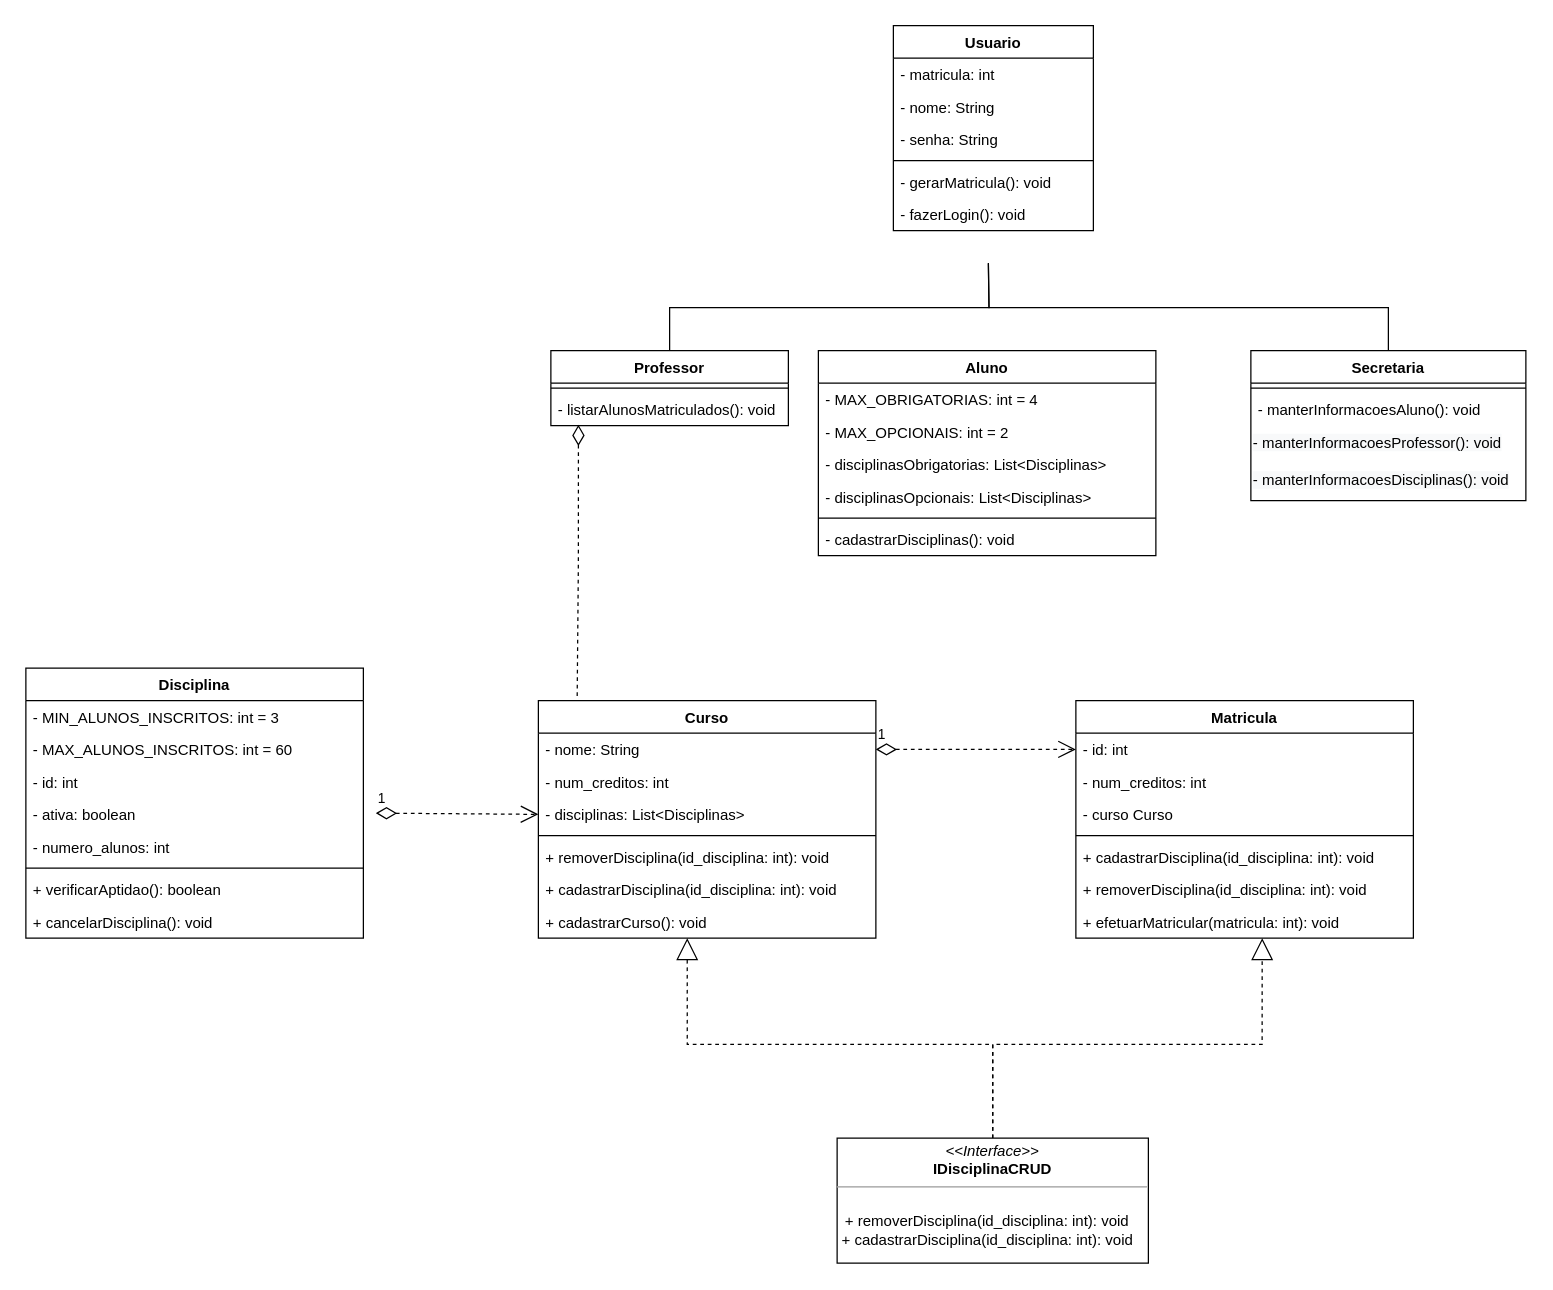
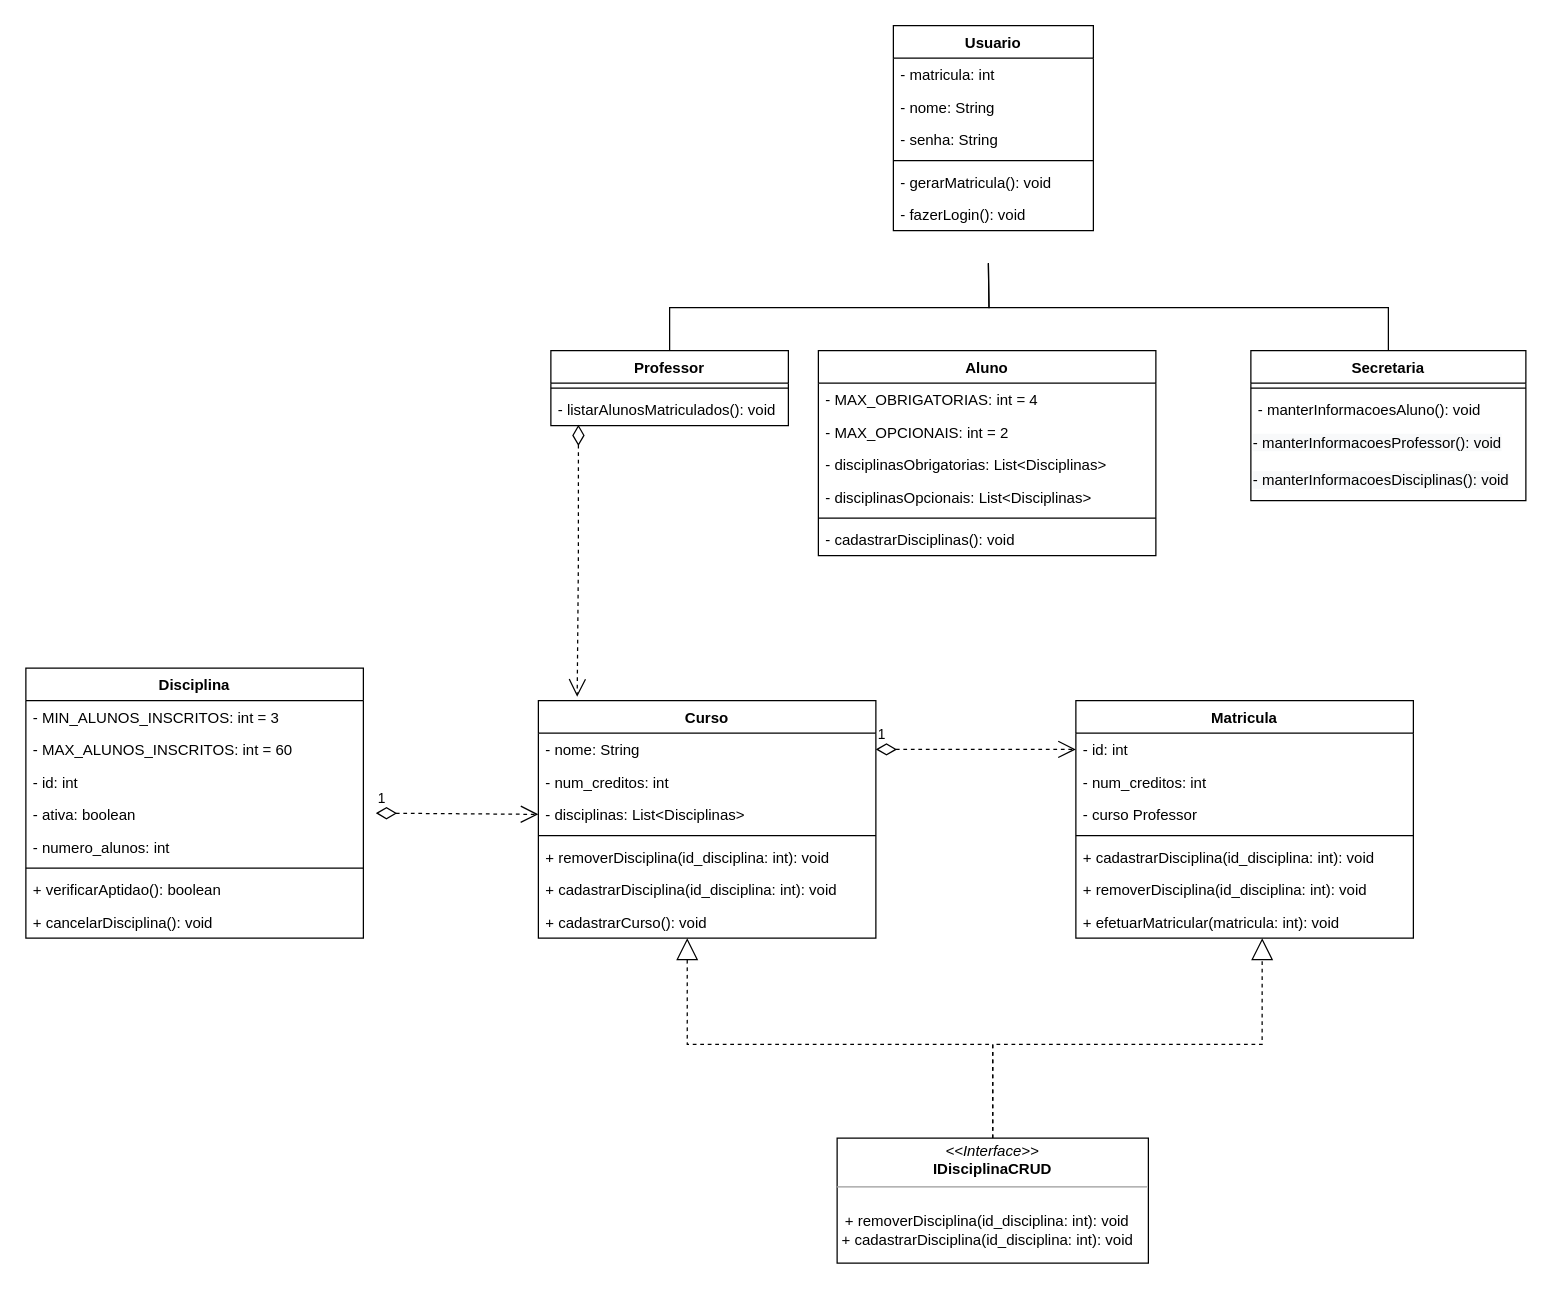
edge "Curso" -> "- listarAlunosMatriculados(): void": arrowhead none -> open
node "- curso Curso": label "- curso Curso" -> "- curso Professor"
